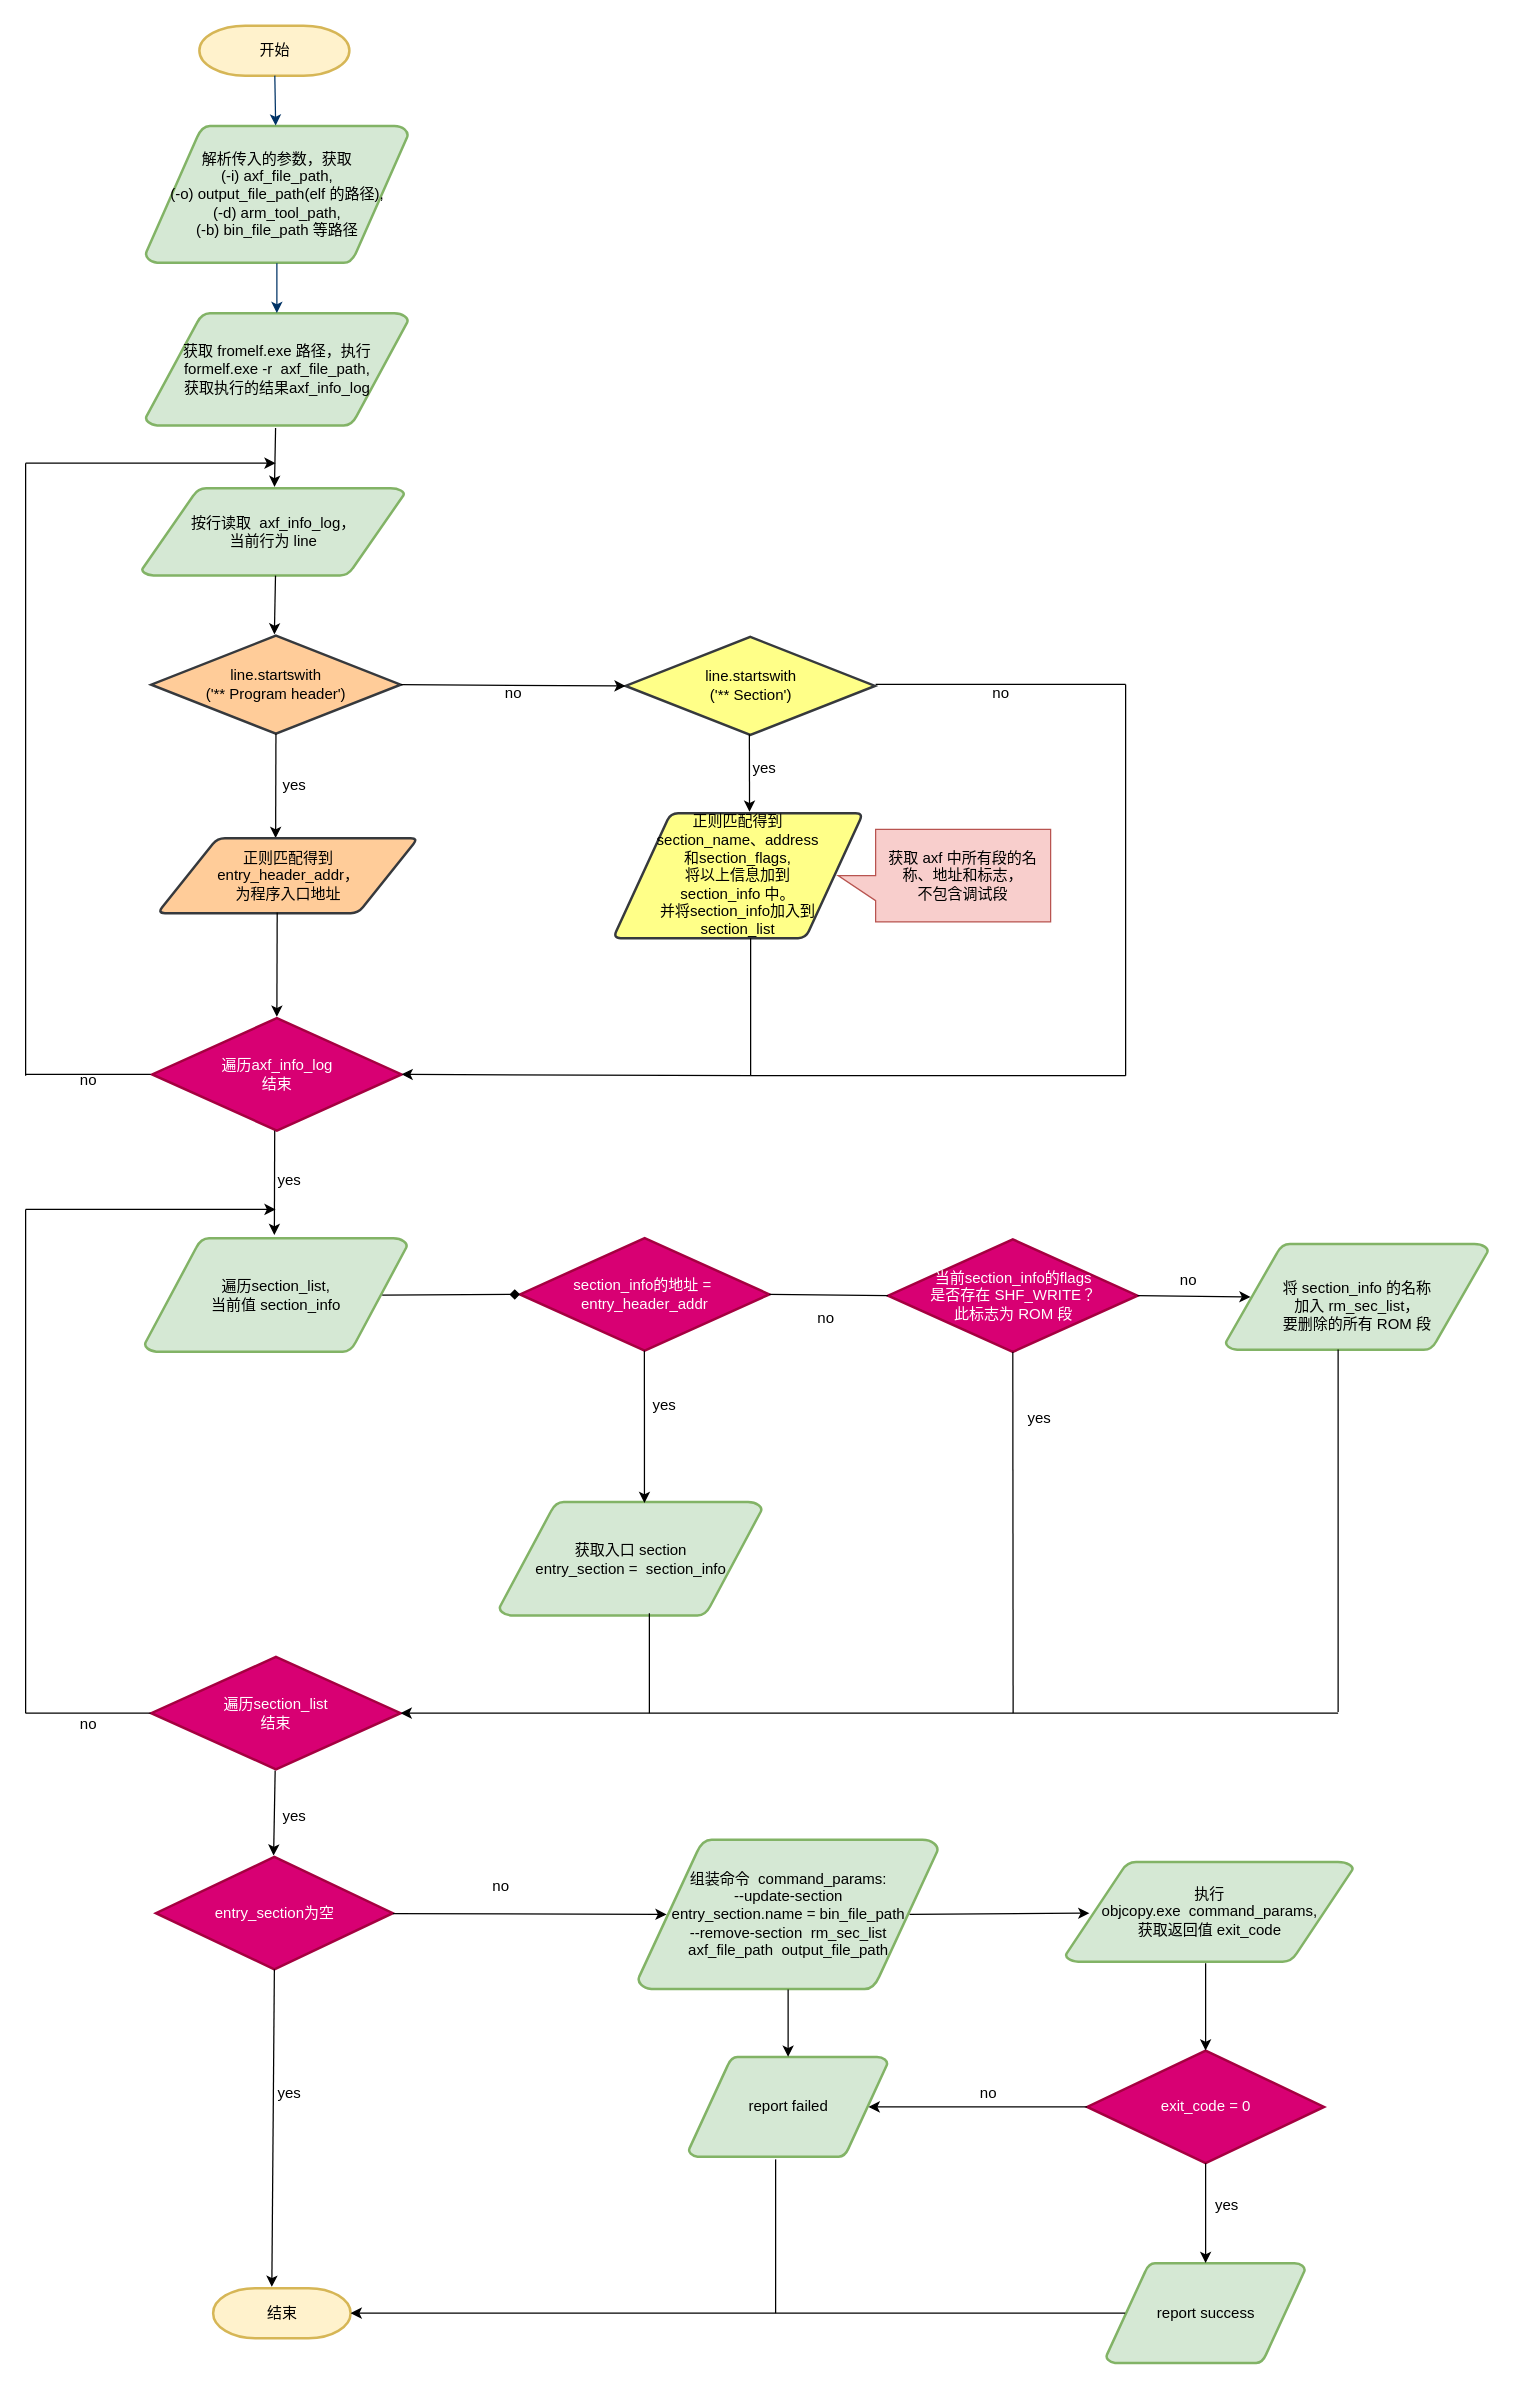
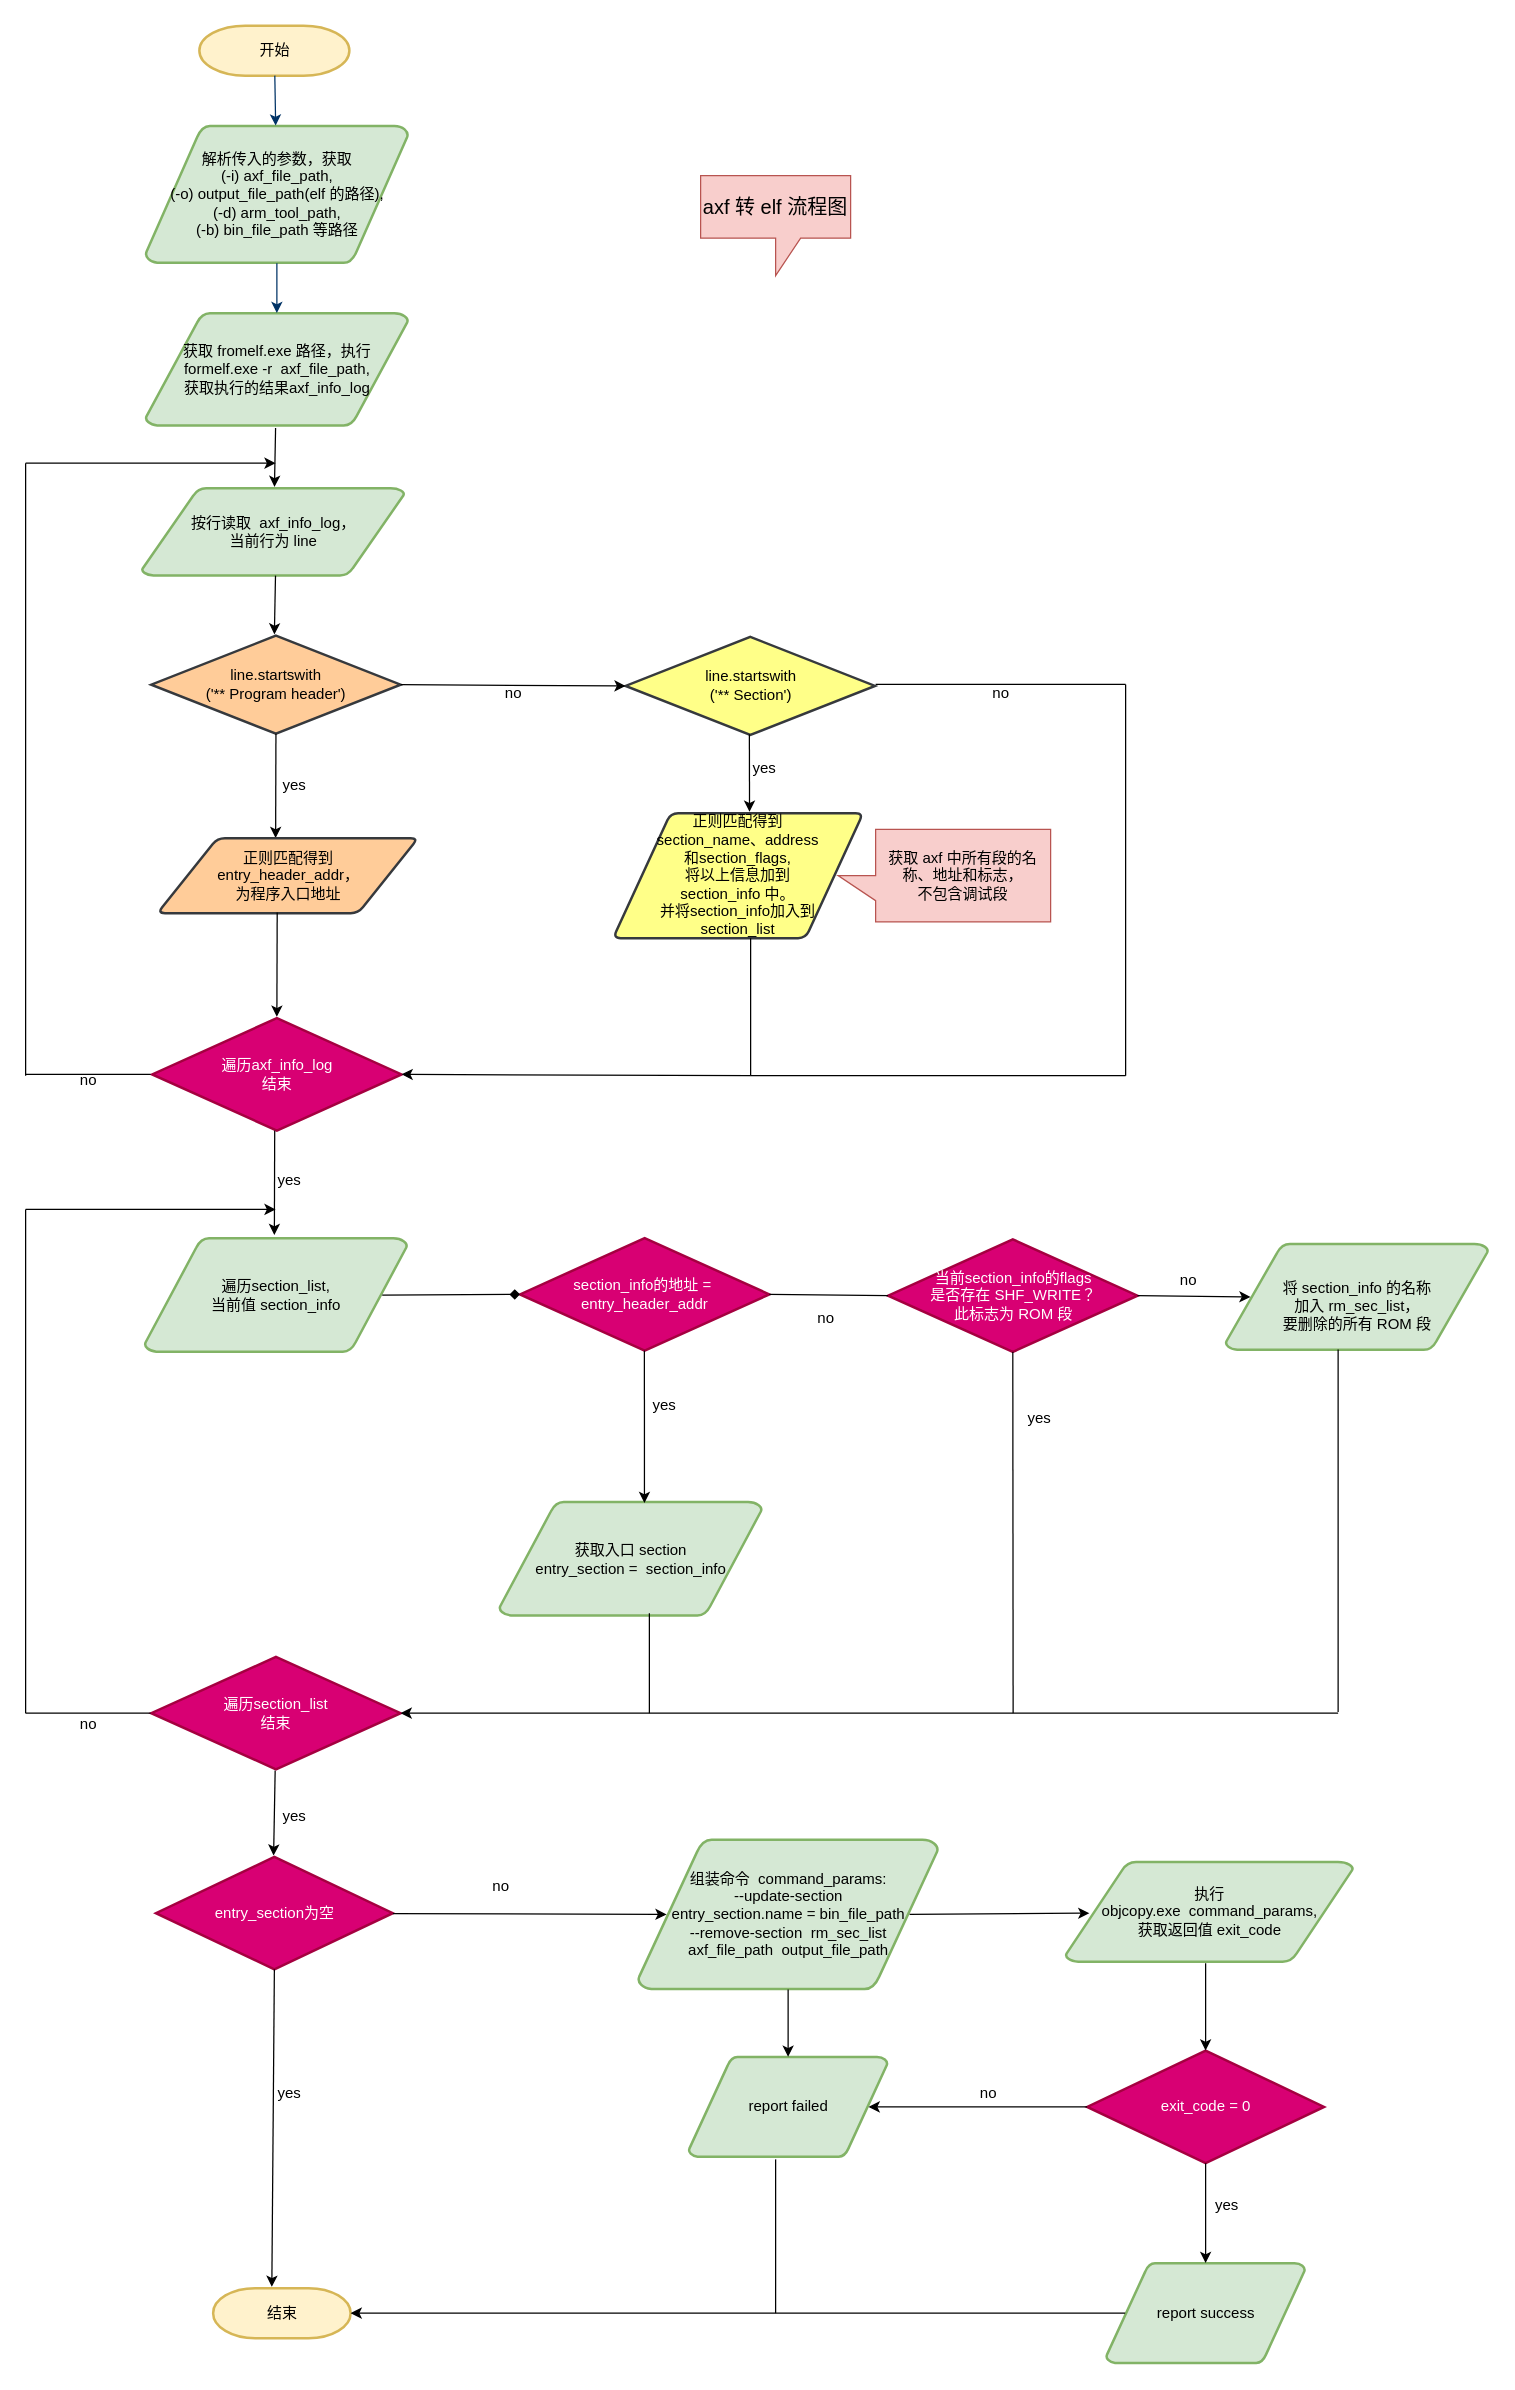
node "axf 转 elf 流程图": added
